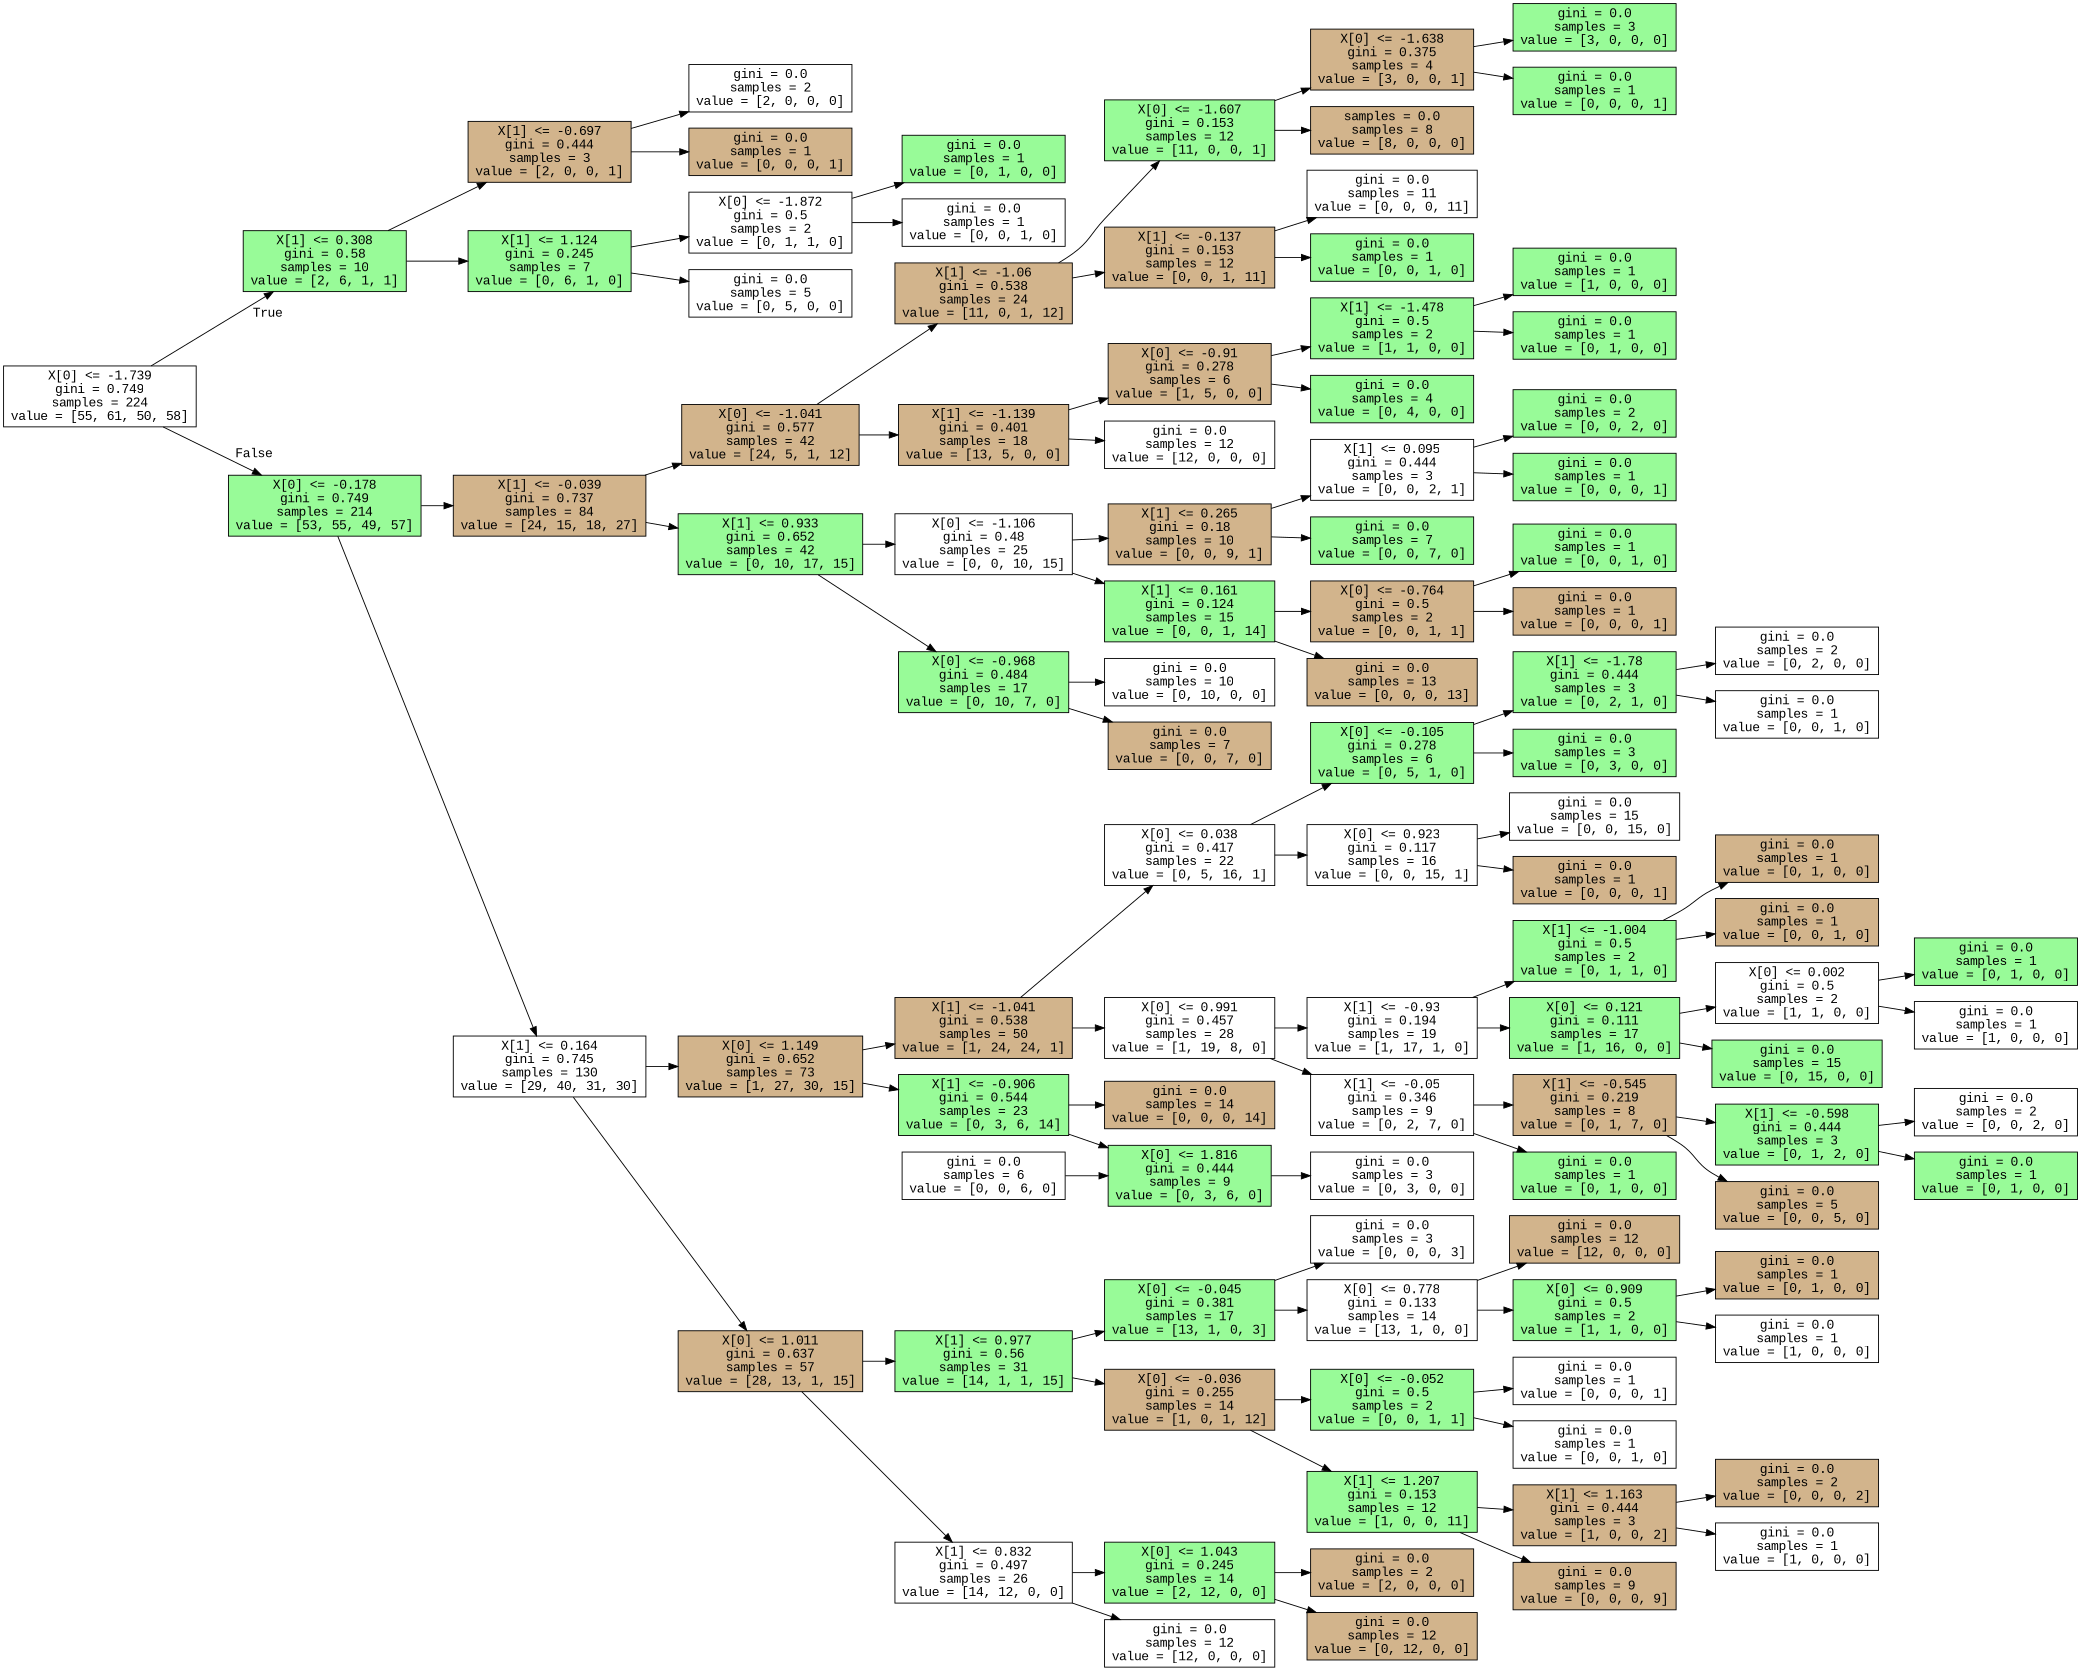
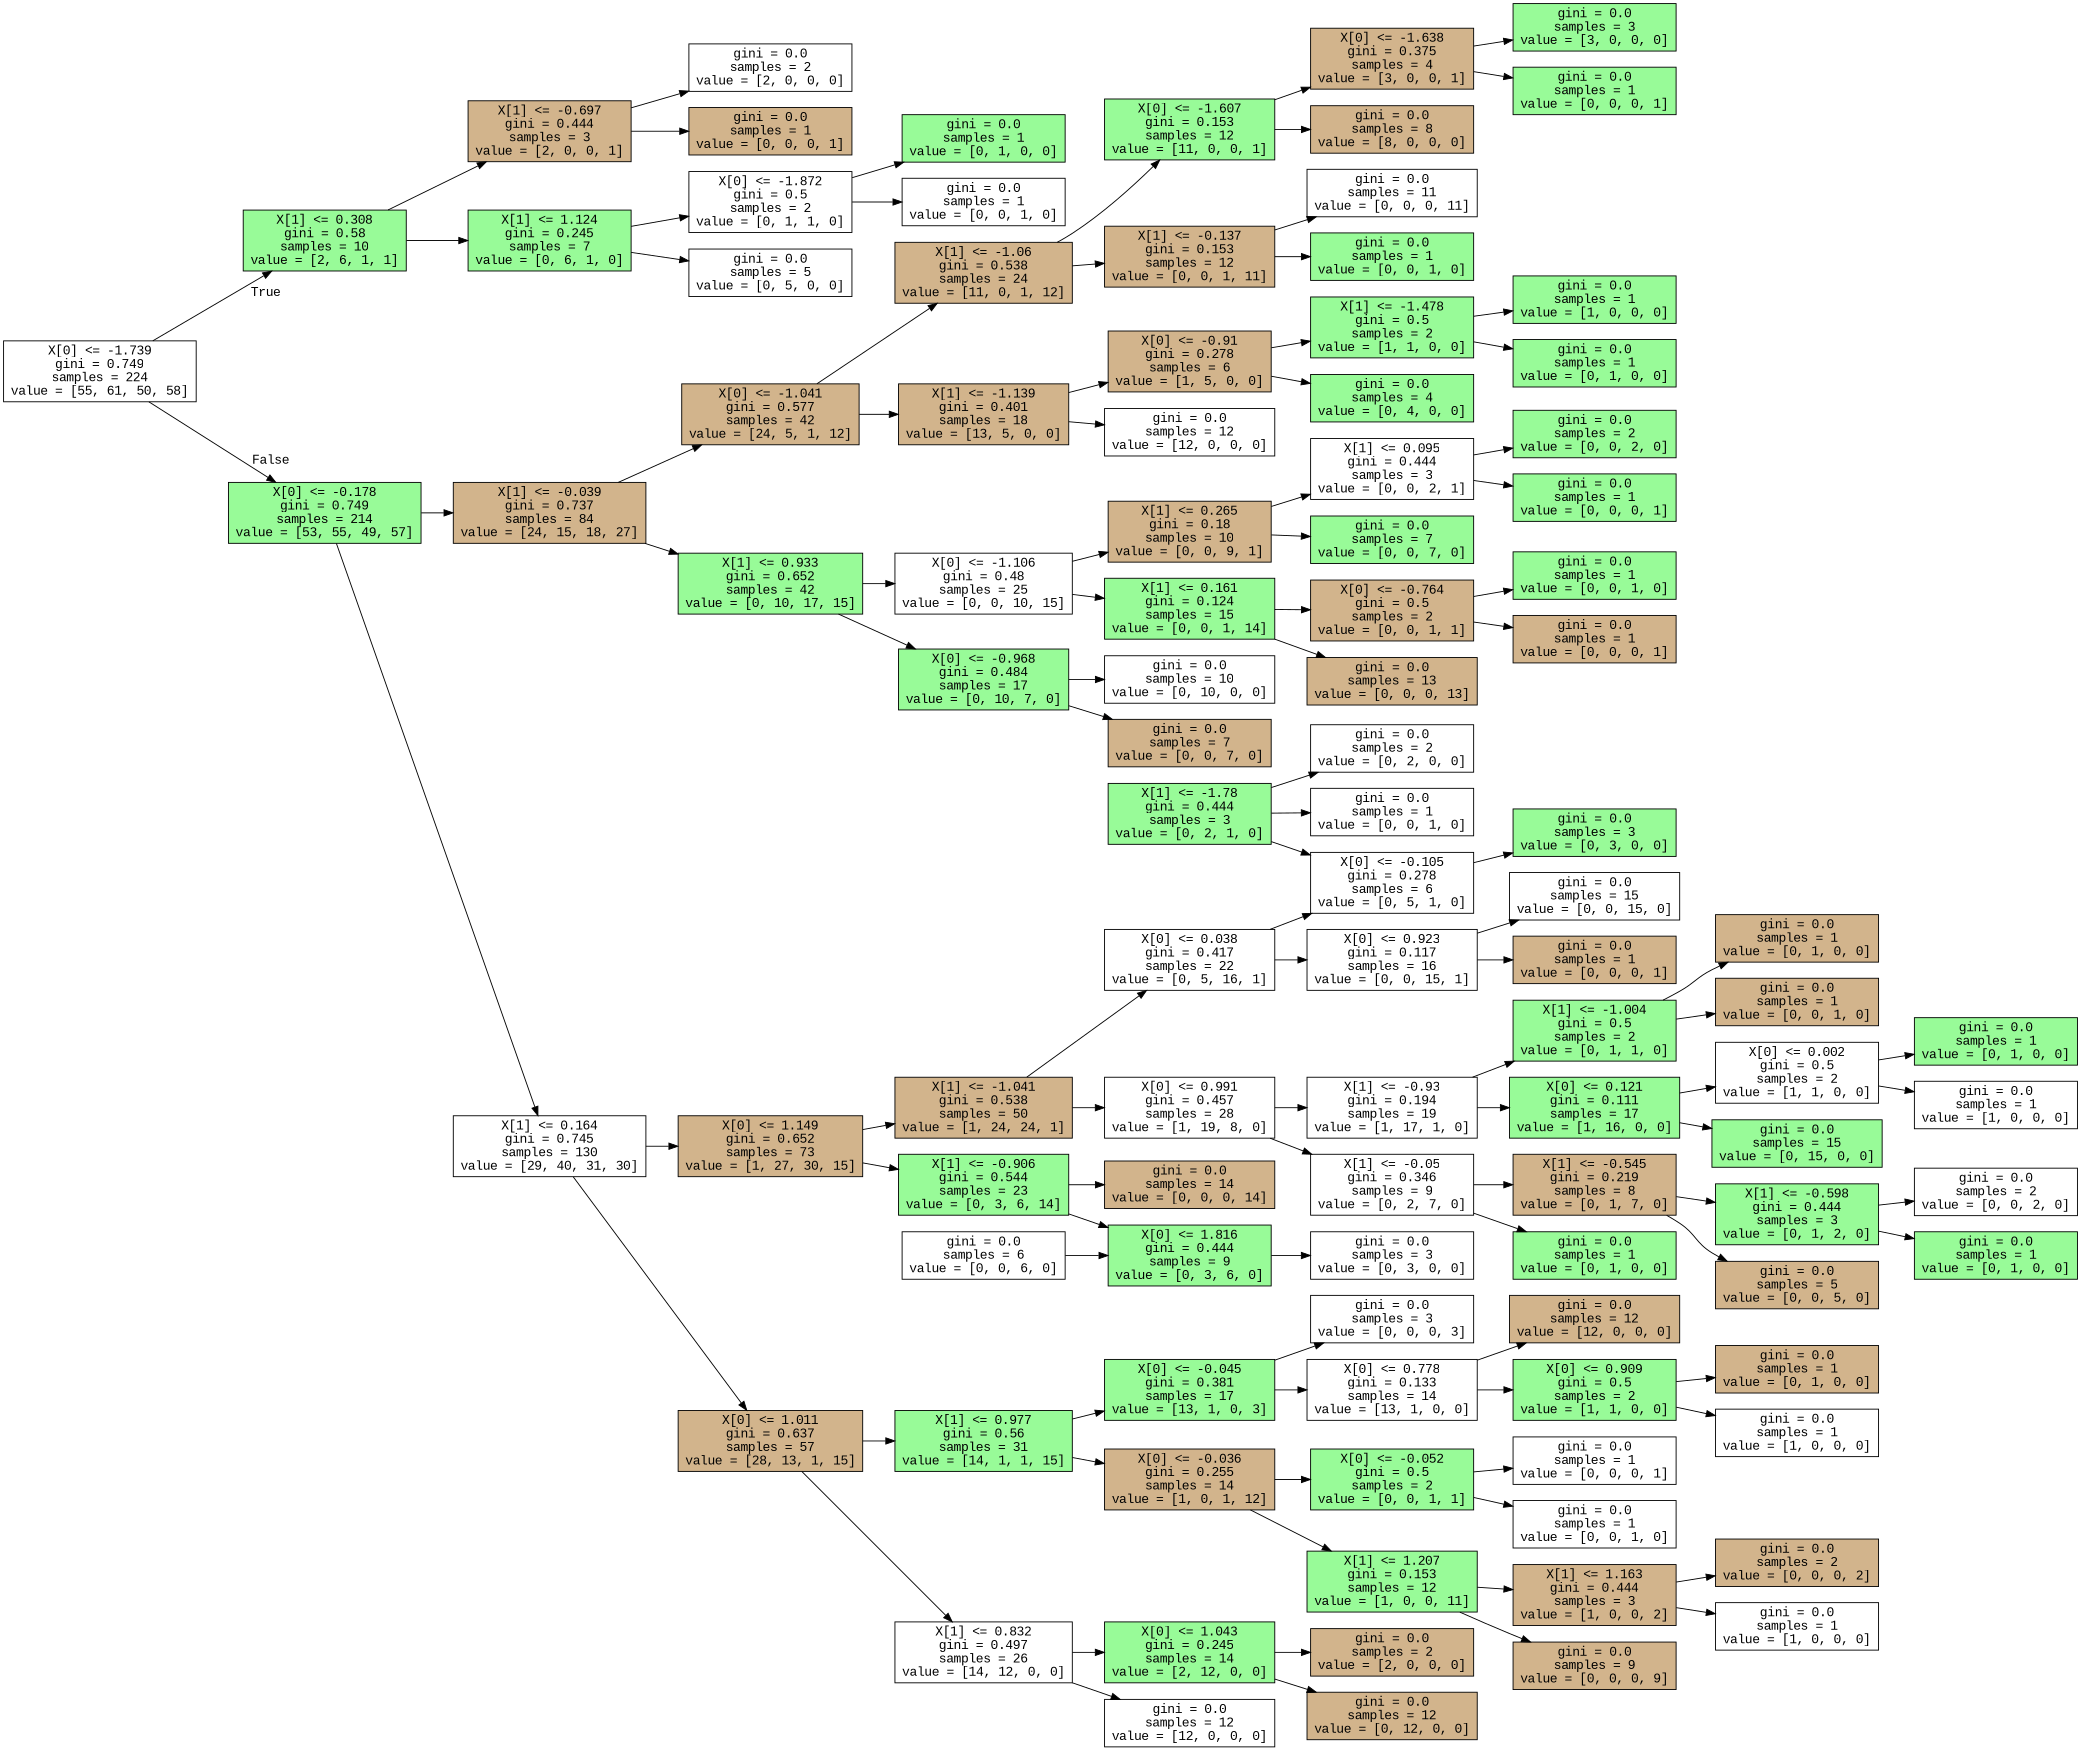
node "samples = 0.0 samples = 8 value = [8, 0, 0, 0]": label "samples = 0.0 samples = 8 value = [8, 0, 0, 0]" -> "gini = 0.0 samples = 8 value = [8, 0, 0, 0]"
edge "X[0] <= -0.105 gini = 0.278 samples = 6 value = [0, 5, 1, 0]" -> "X[1] <= -1.78 gini = 0.444 samples = 3 value = [0, 2, 1, 0]": reversed
node "X[0] <= -0.105 gini = 0.278 samples = 6 value = [0, 5, 1, 0]": fillcolor palegreen -> white
